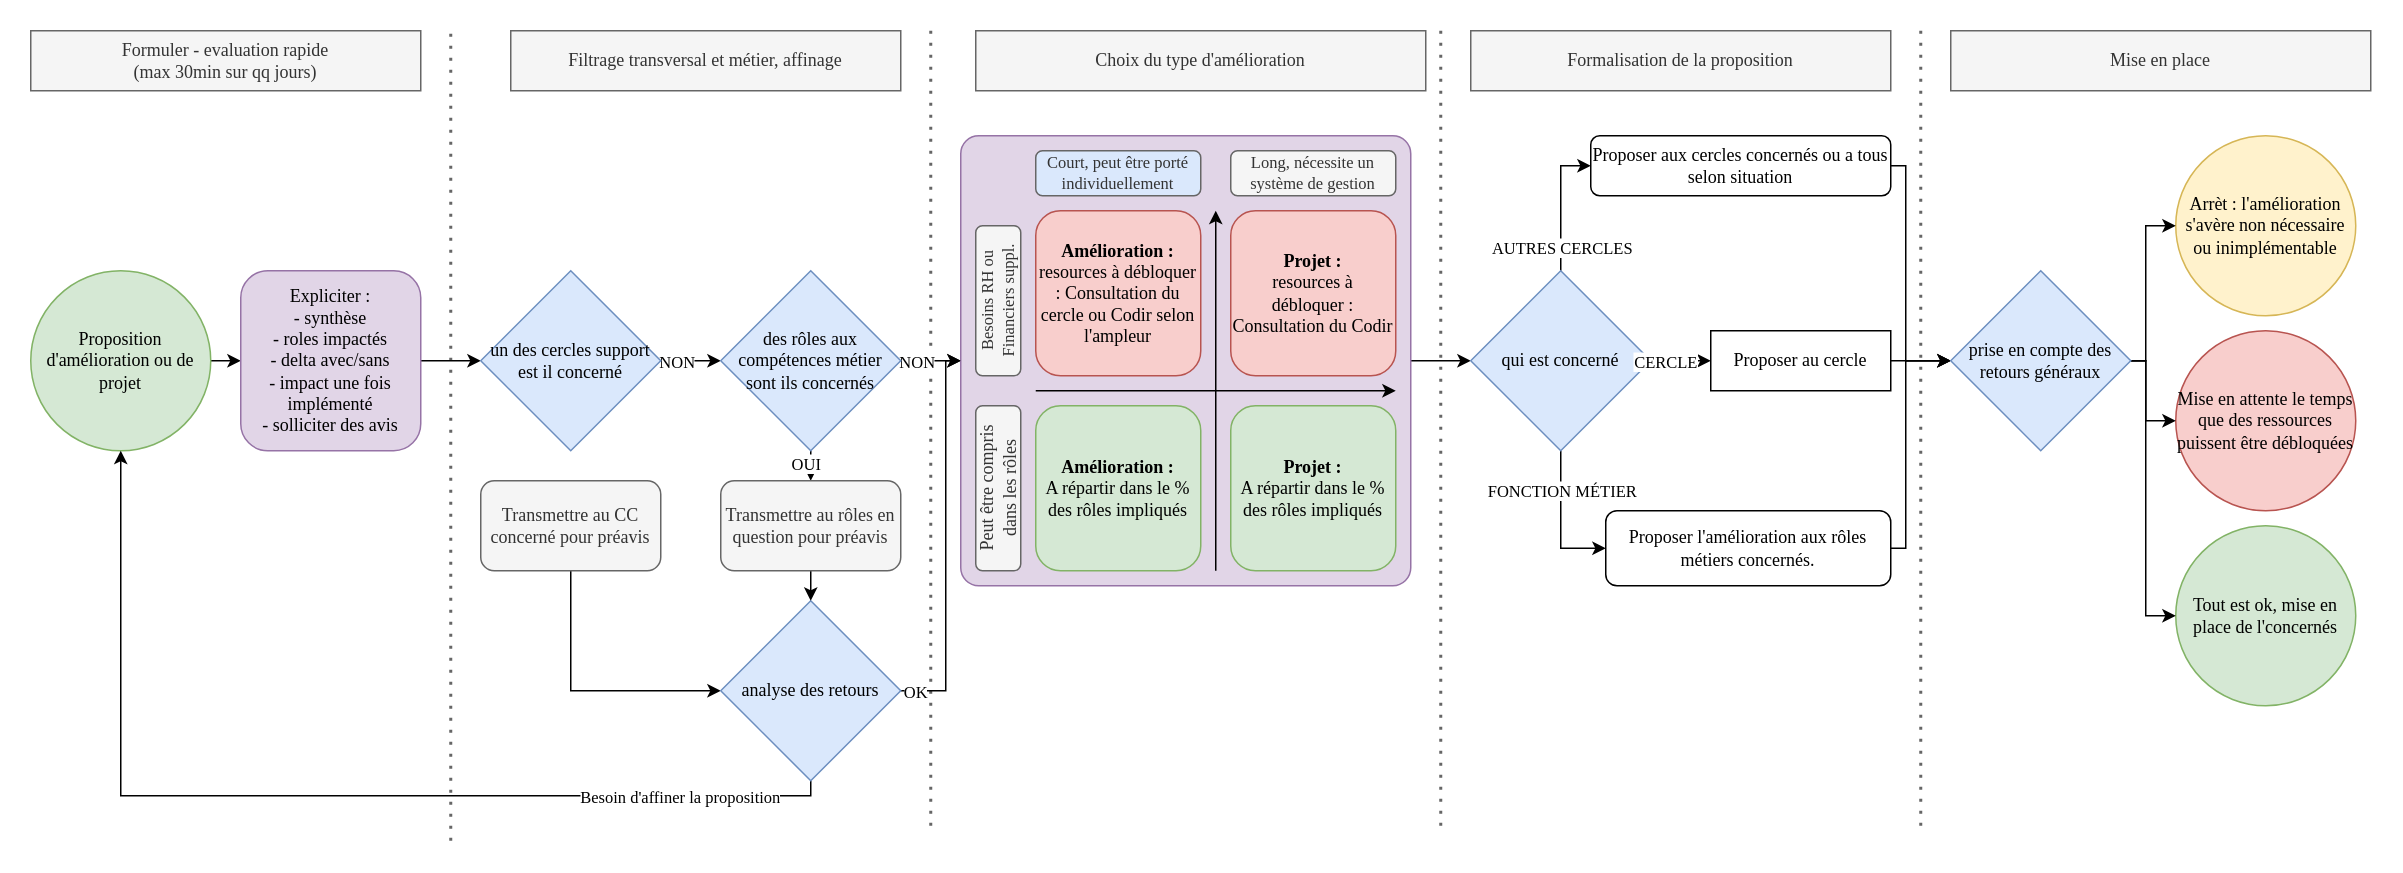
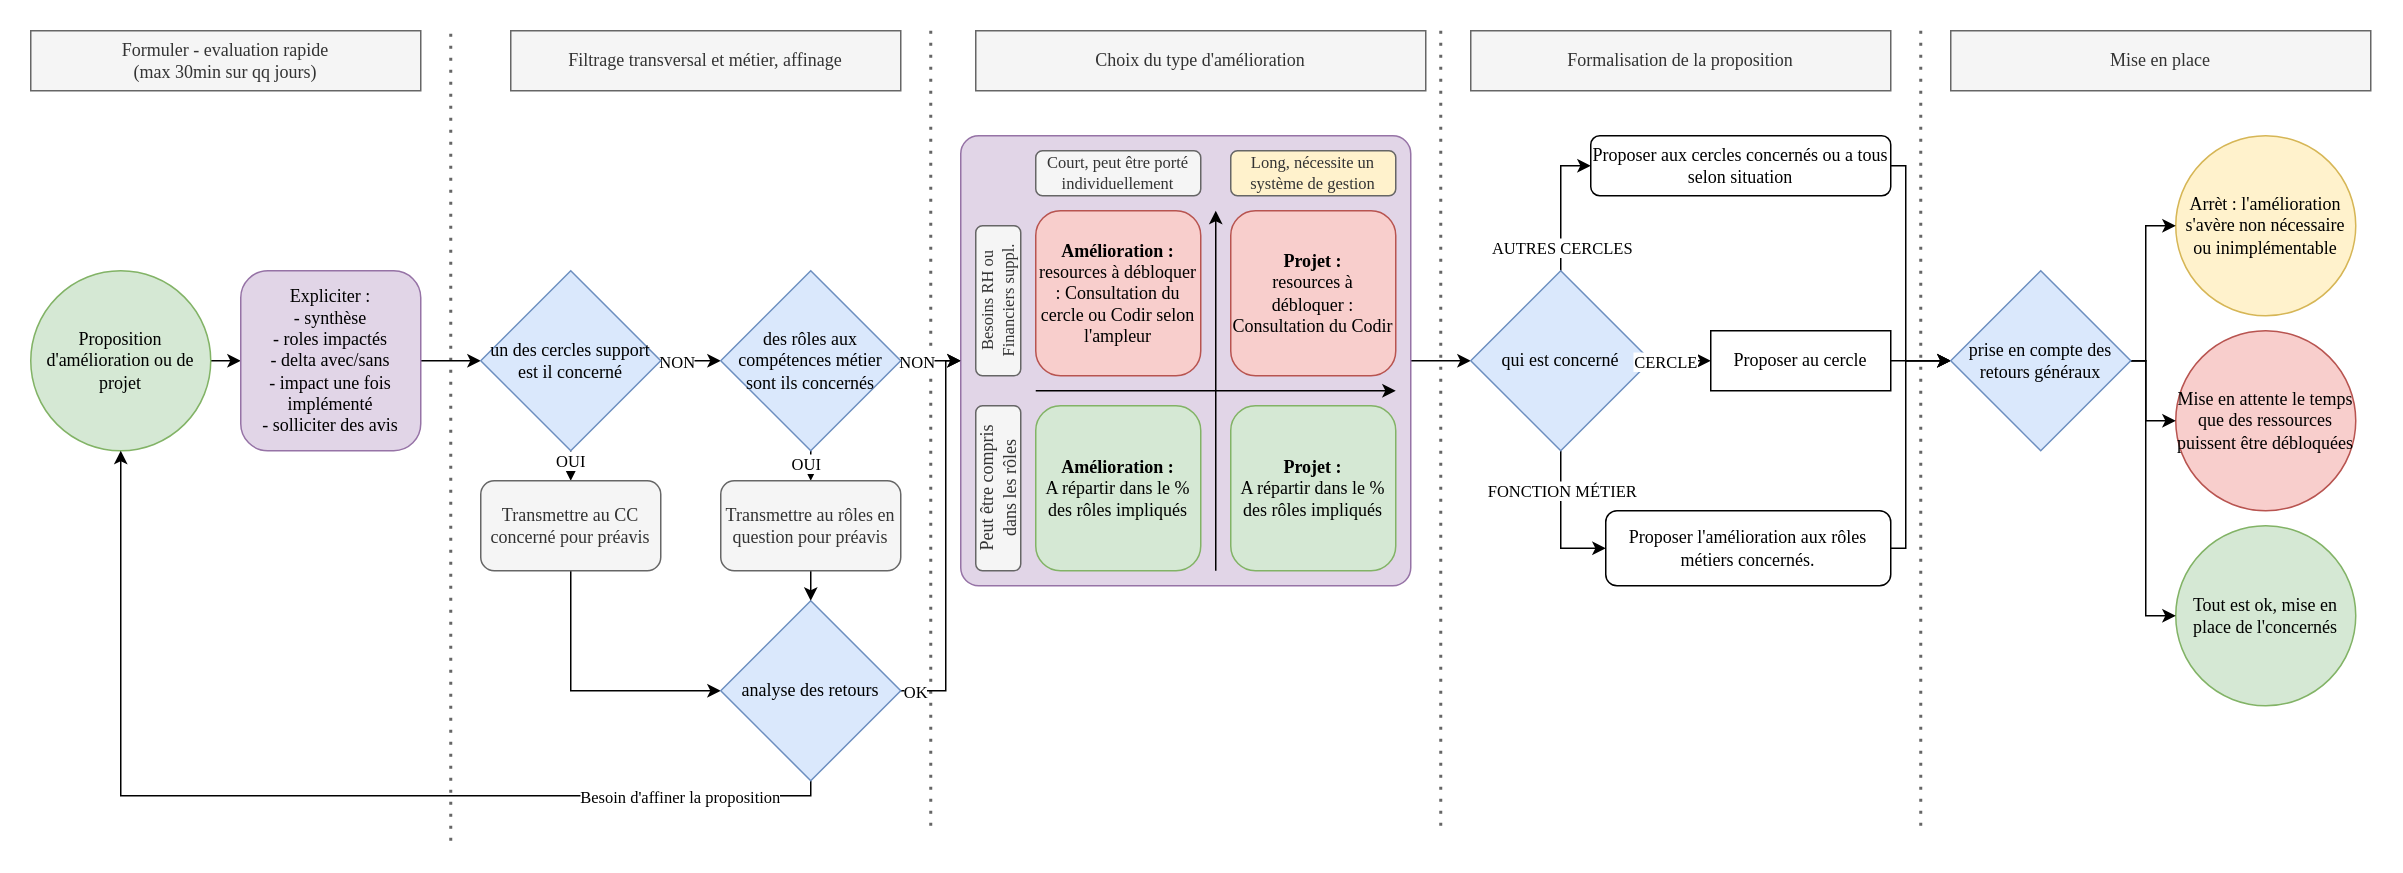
node "Court, peut être porté individuellement": fillcolor #dae8fc -> #f5f5f5
node "Long, nécessite un système de gestion": fillcolor #f5f5f5 -> #fff2cc
edge "un des cercles support est il concerné" -> "Transmettre au CC concerné pour préavis": added, label "OUI"
